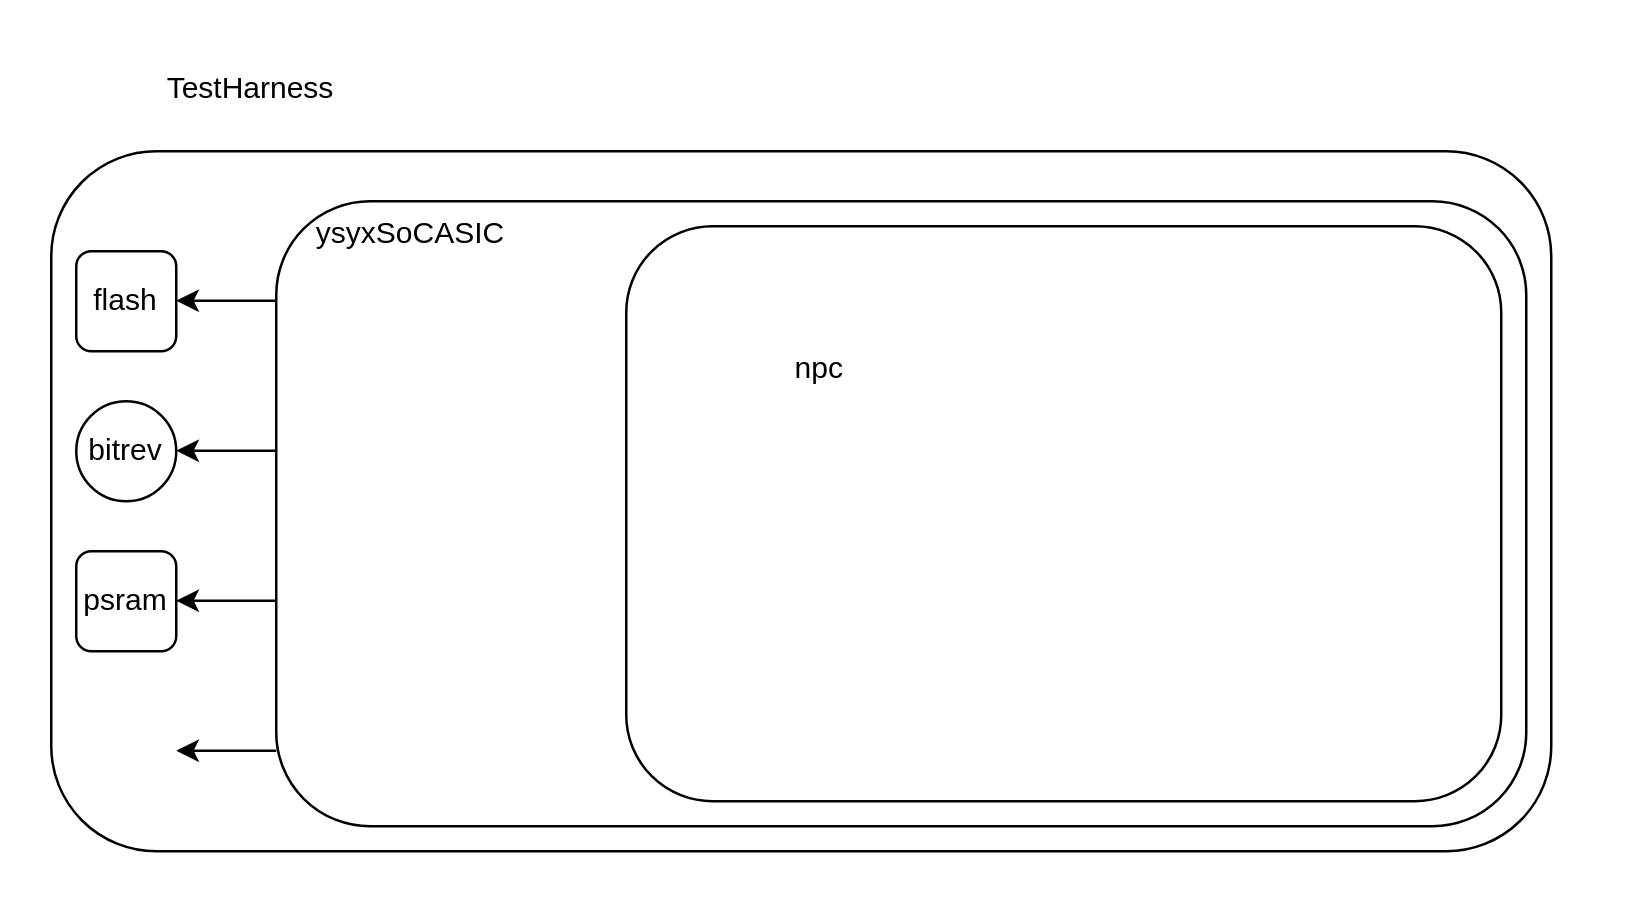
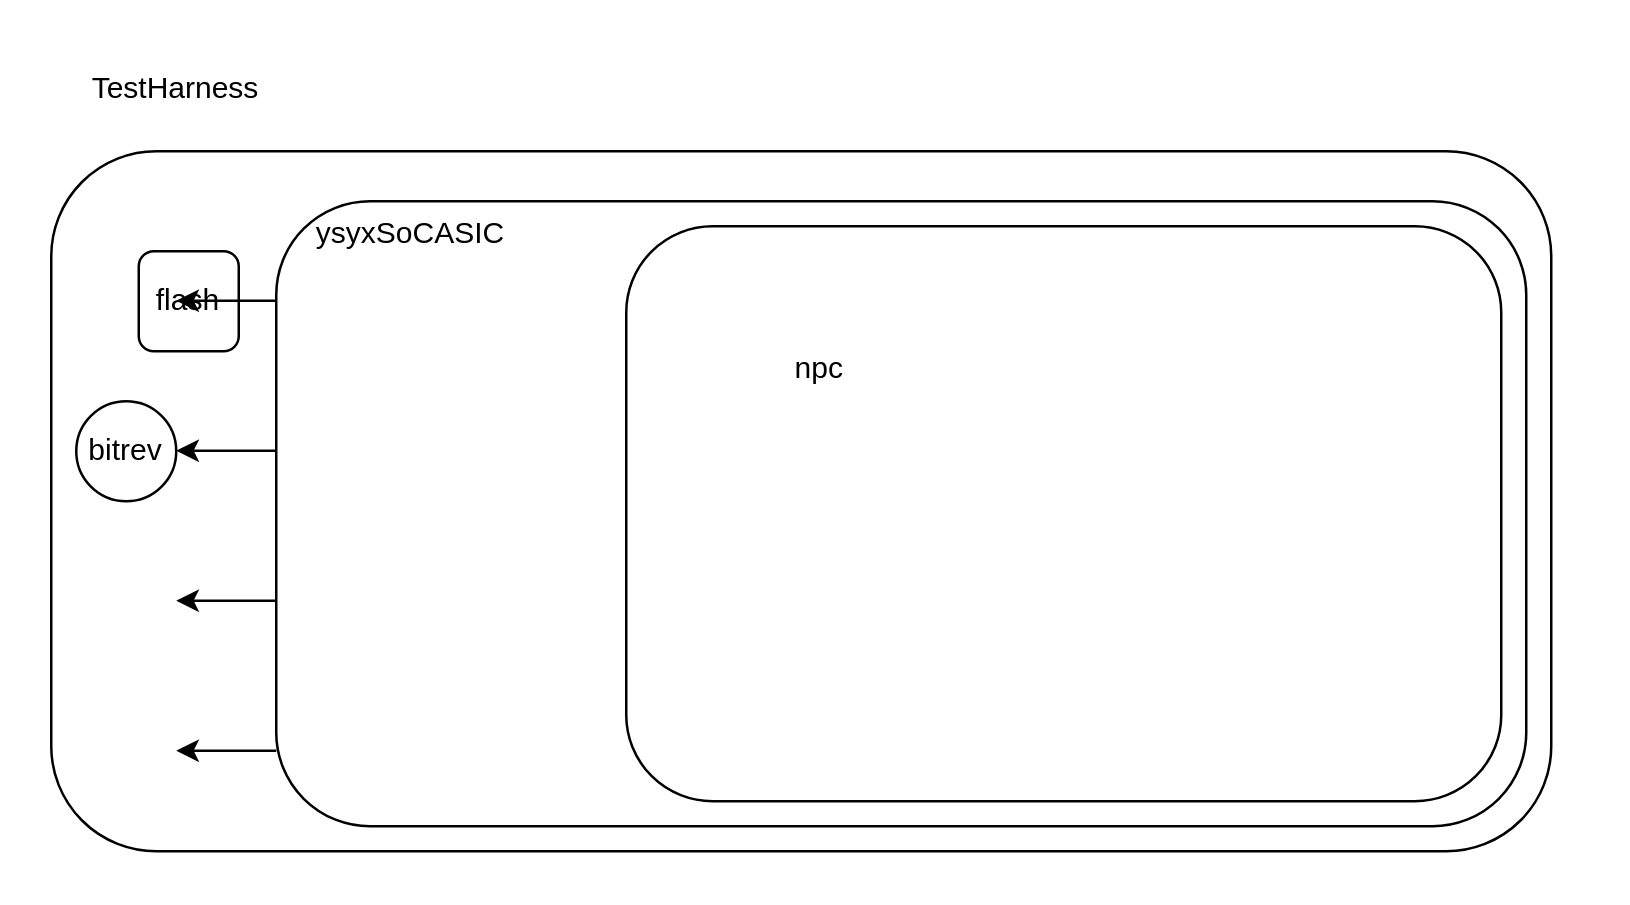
node "TestHarness": moved (251, 89) -> (176, 89)
node "flash": moved (126, 301) -> (189, 301)
node "psram": removed
